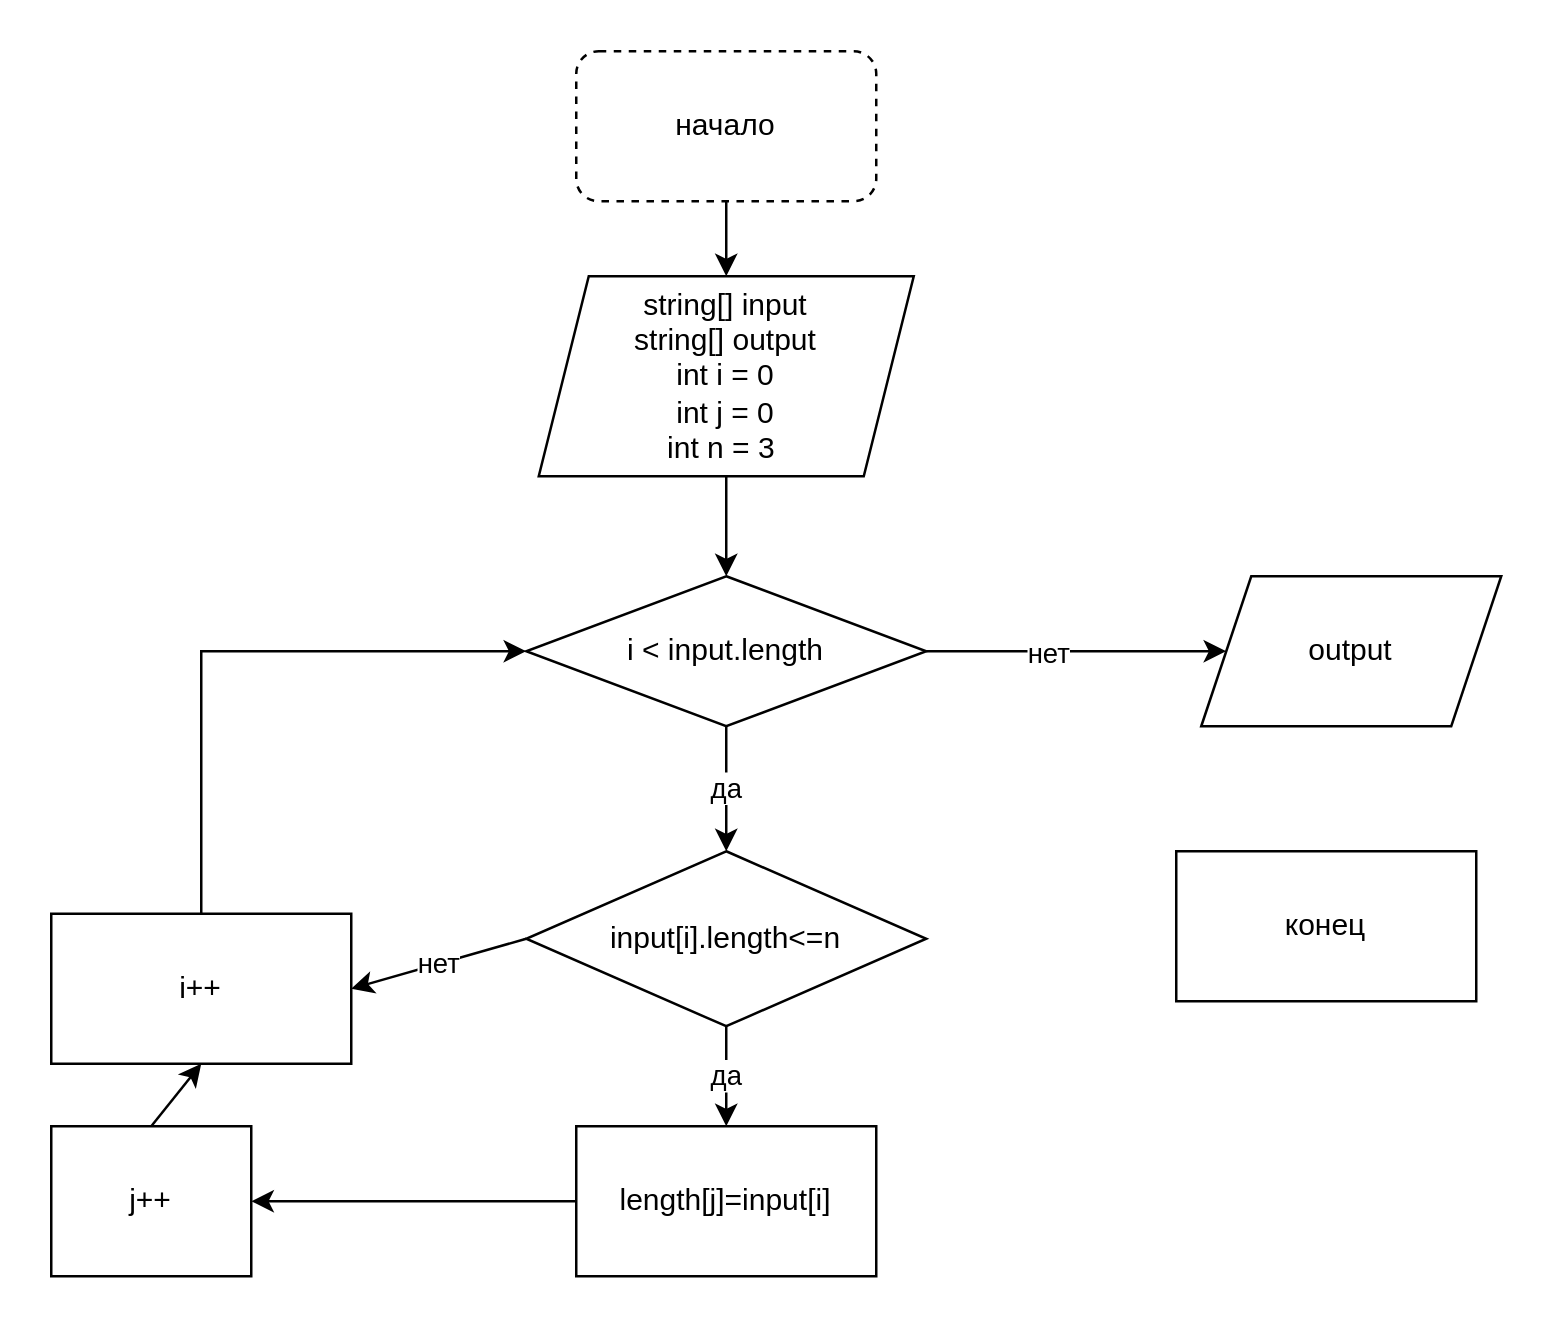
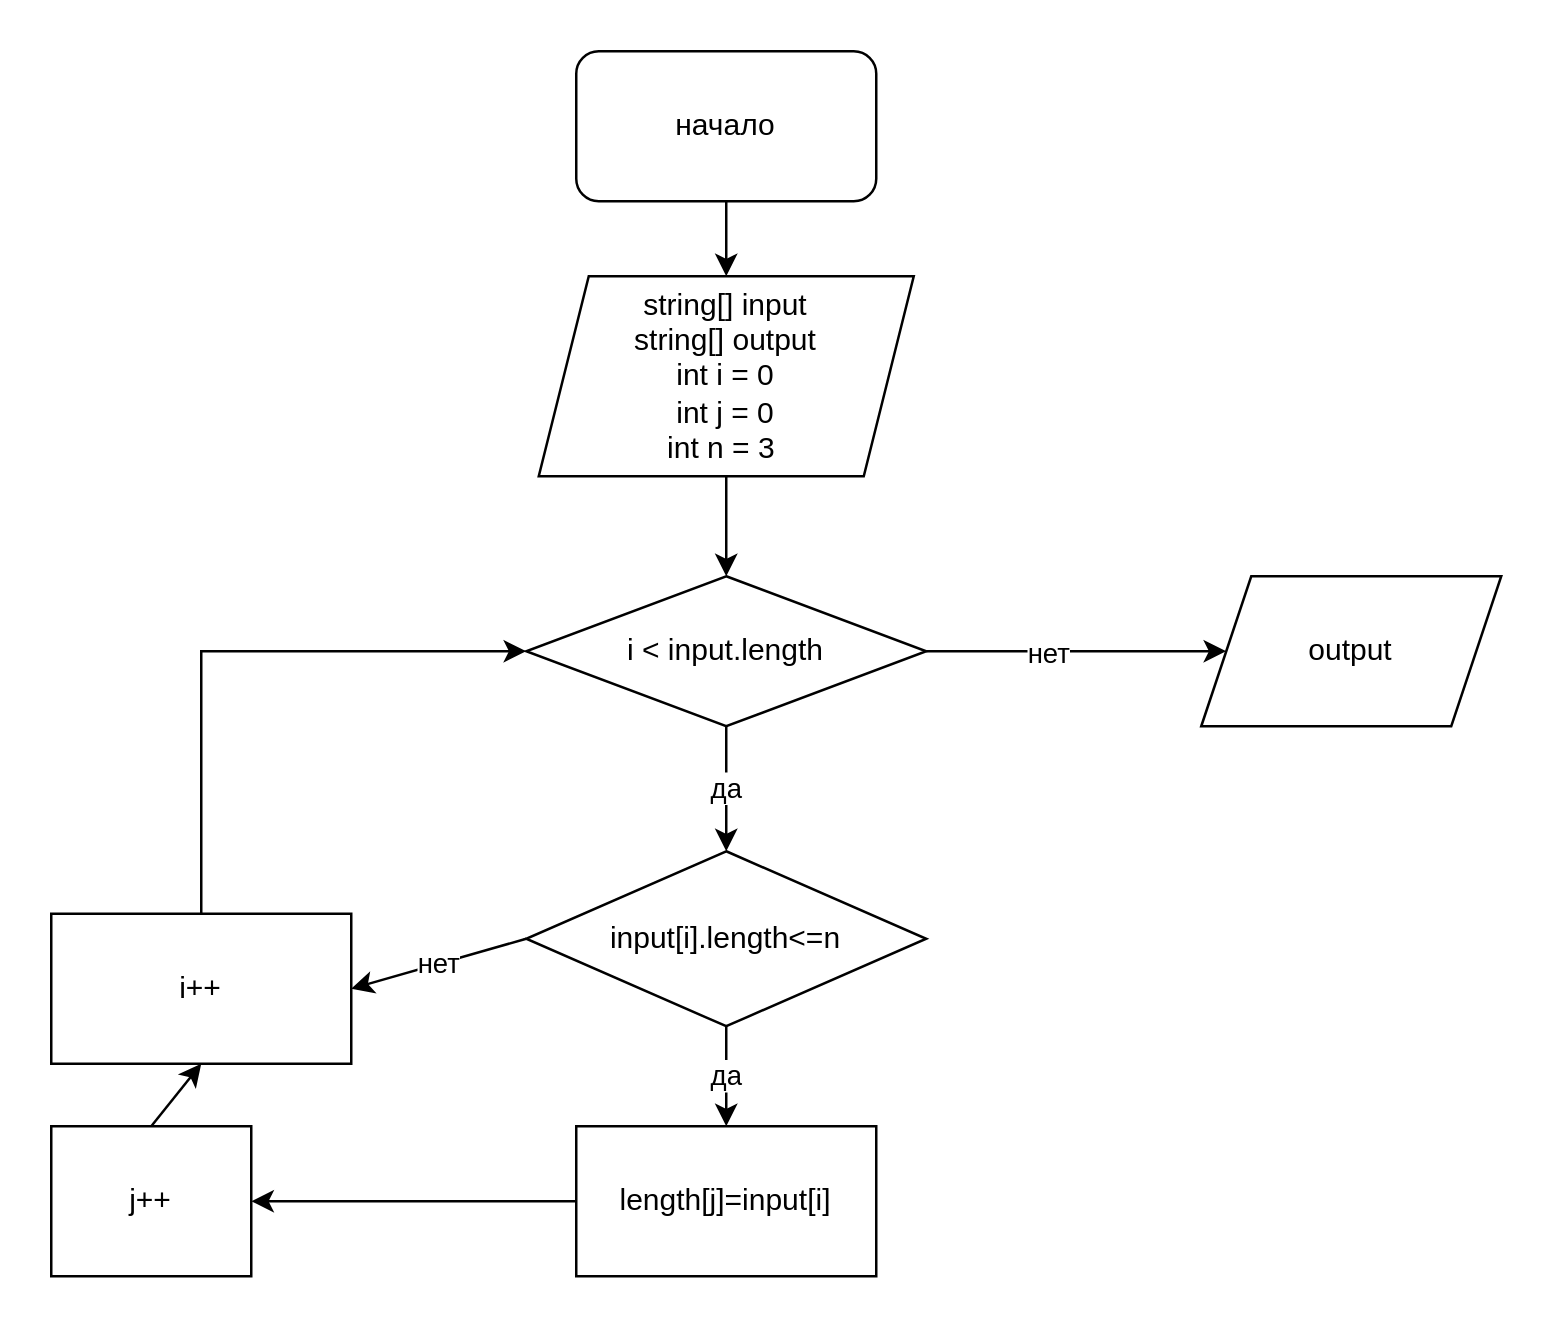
node "начало": style dashed -> solid
node "конец": removed
